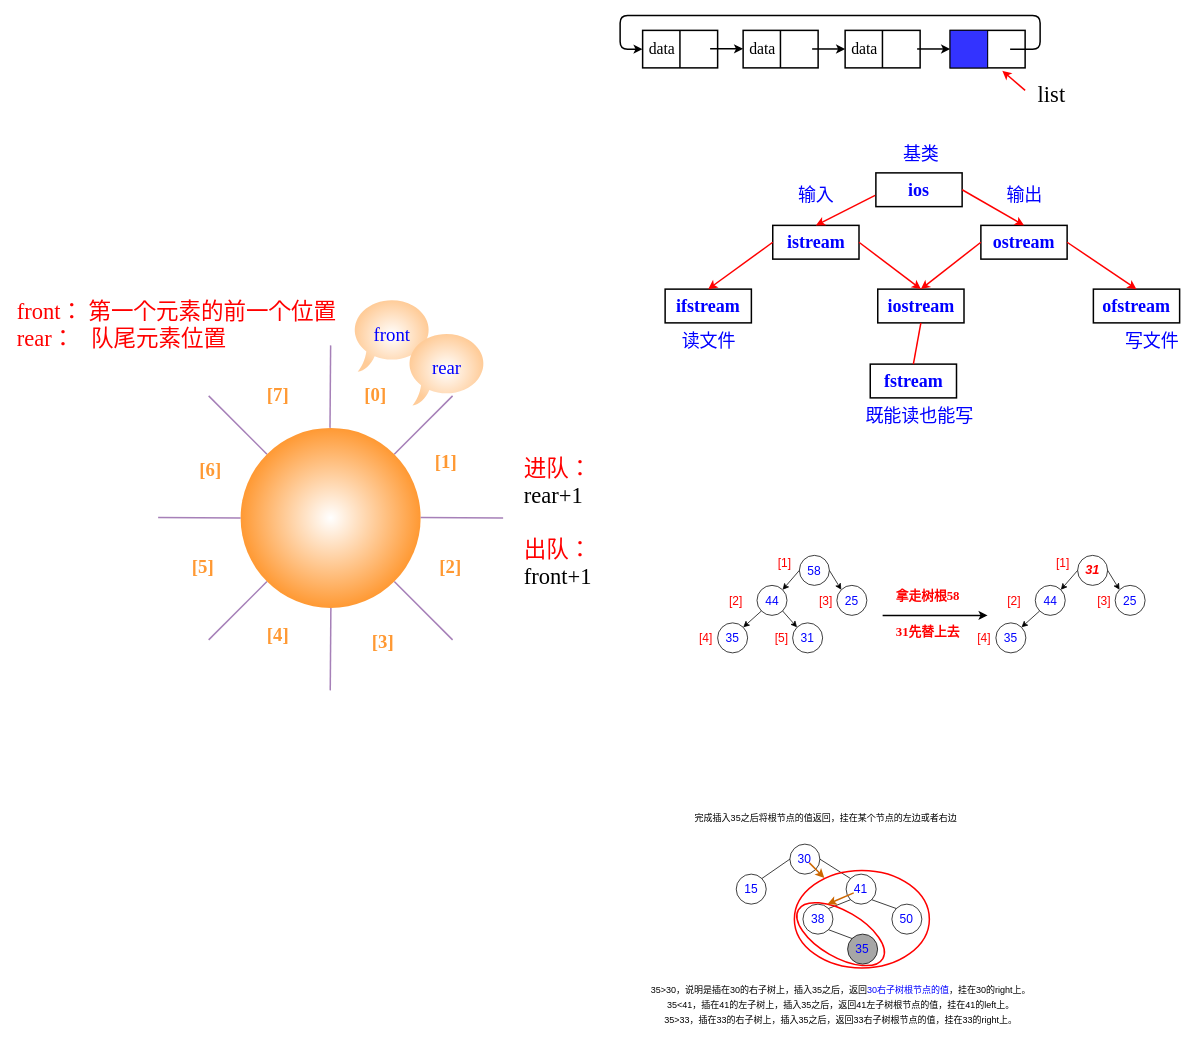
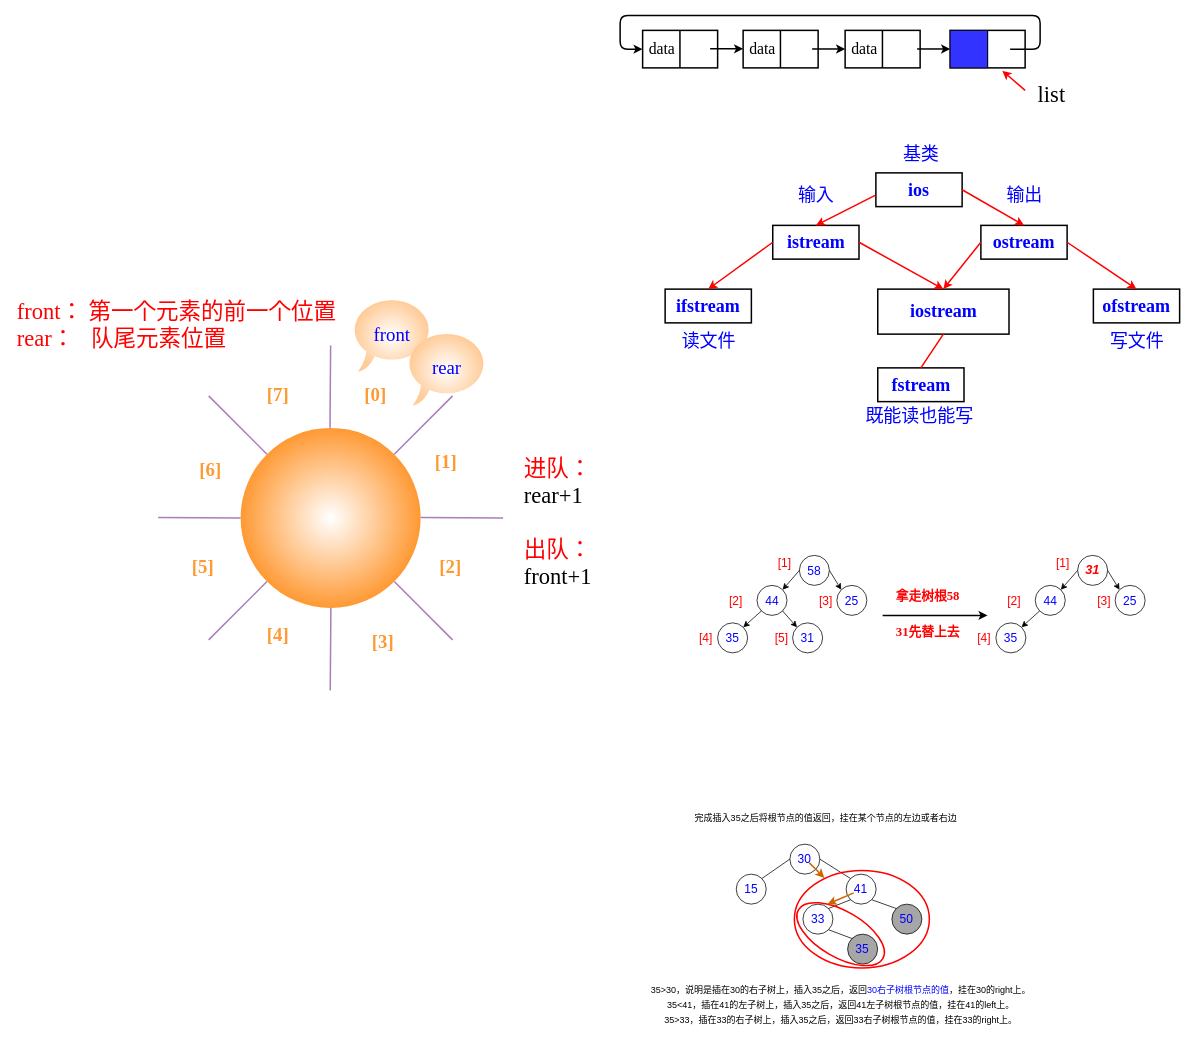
node "iostream": size 86x34 -> 131x45
node "写文件": moved (1151, 342) -> (1136, 342)
node "fstream": moved (913, 381) -> (921, 385)
node "38": label "38" -> "33"
node "50": fillcolor #ffffff -> #a6a6a6
